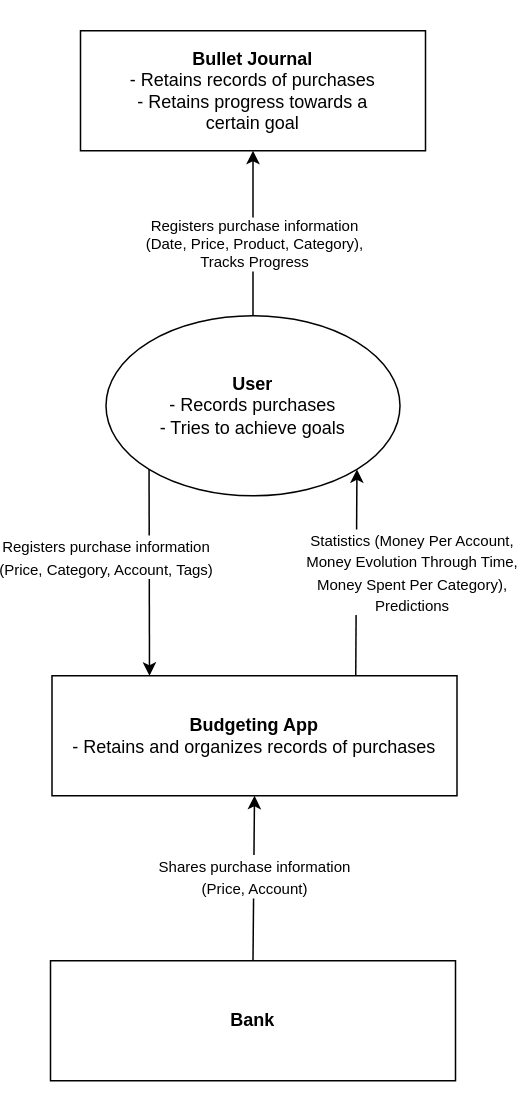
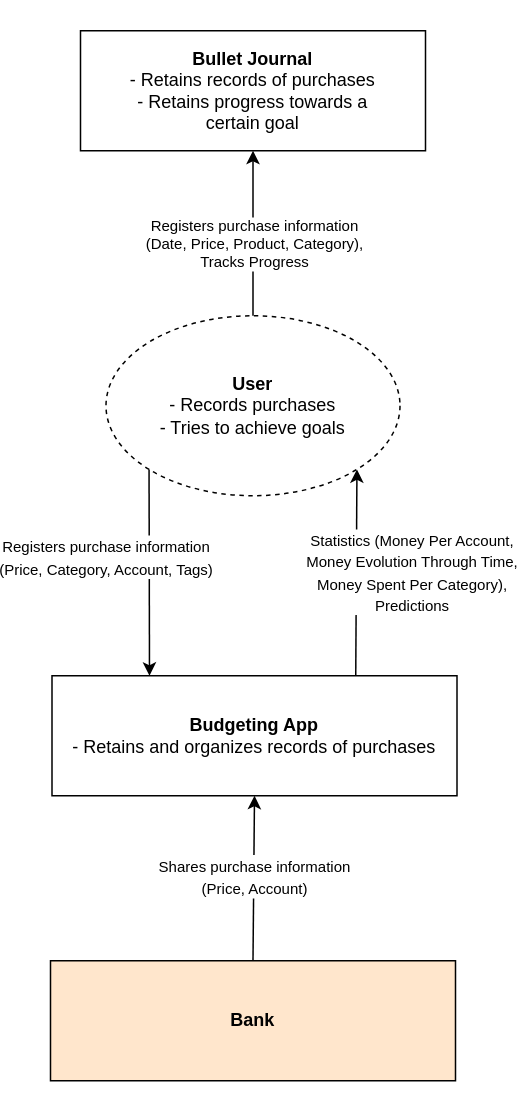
node "User - Records purchases - Tries to achieve goals": style solid -> dashed
node "Bank": fillcolor #ffffff -> #ffe6cc
